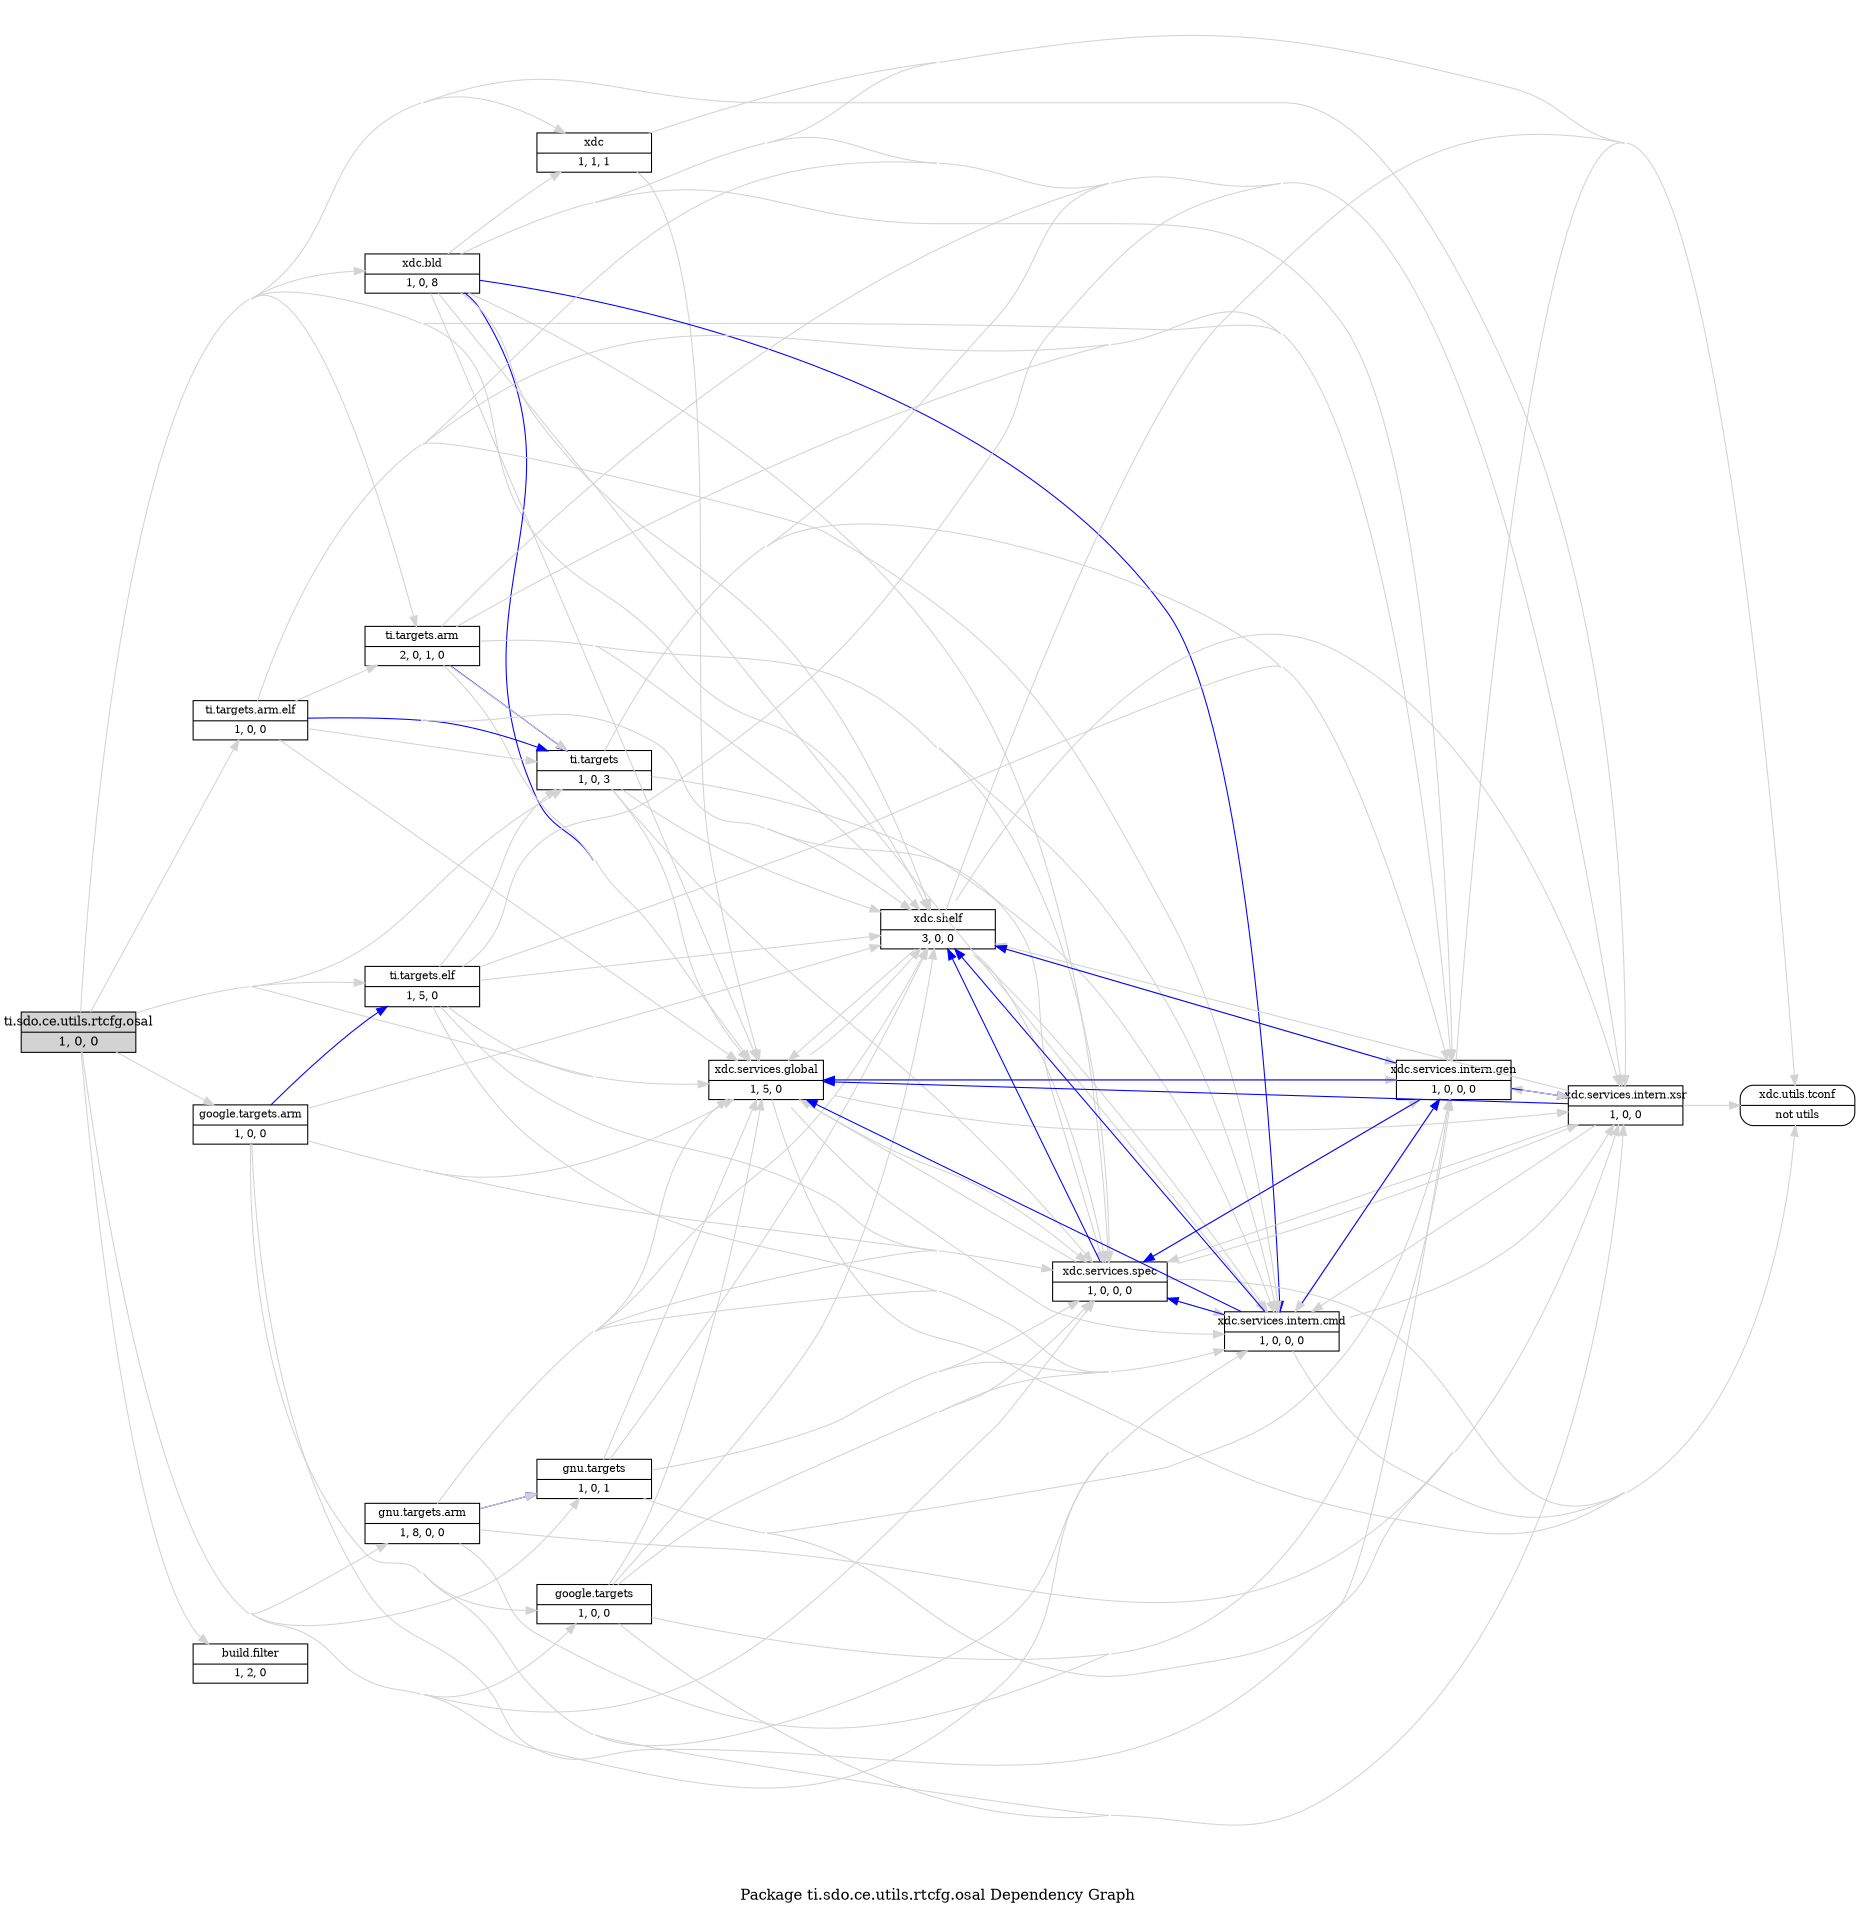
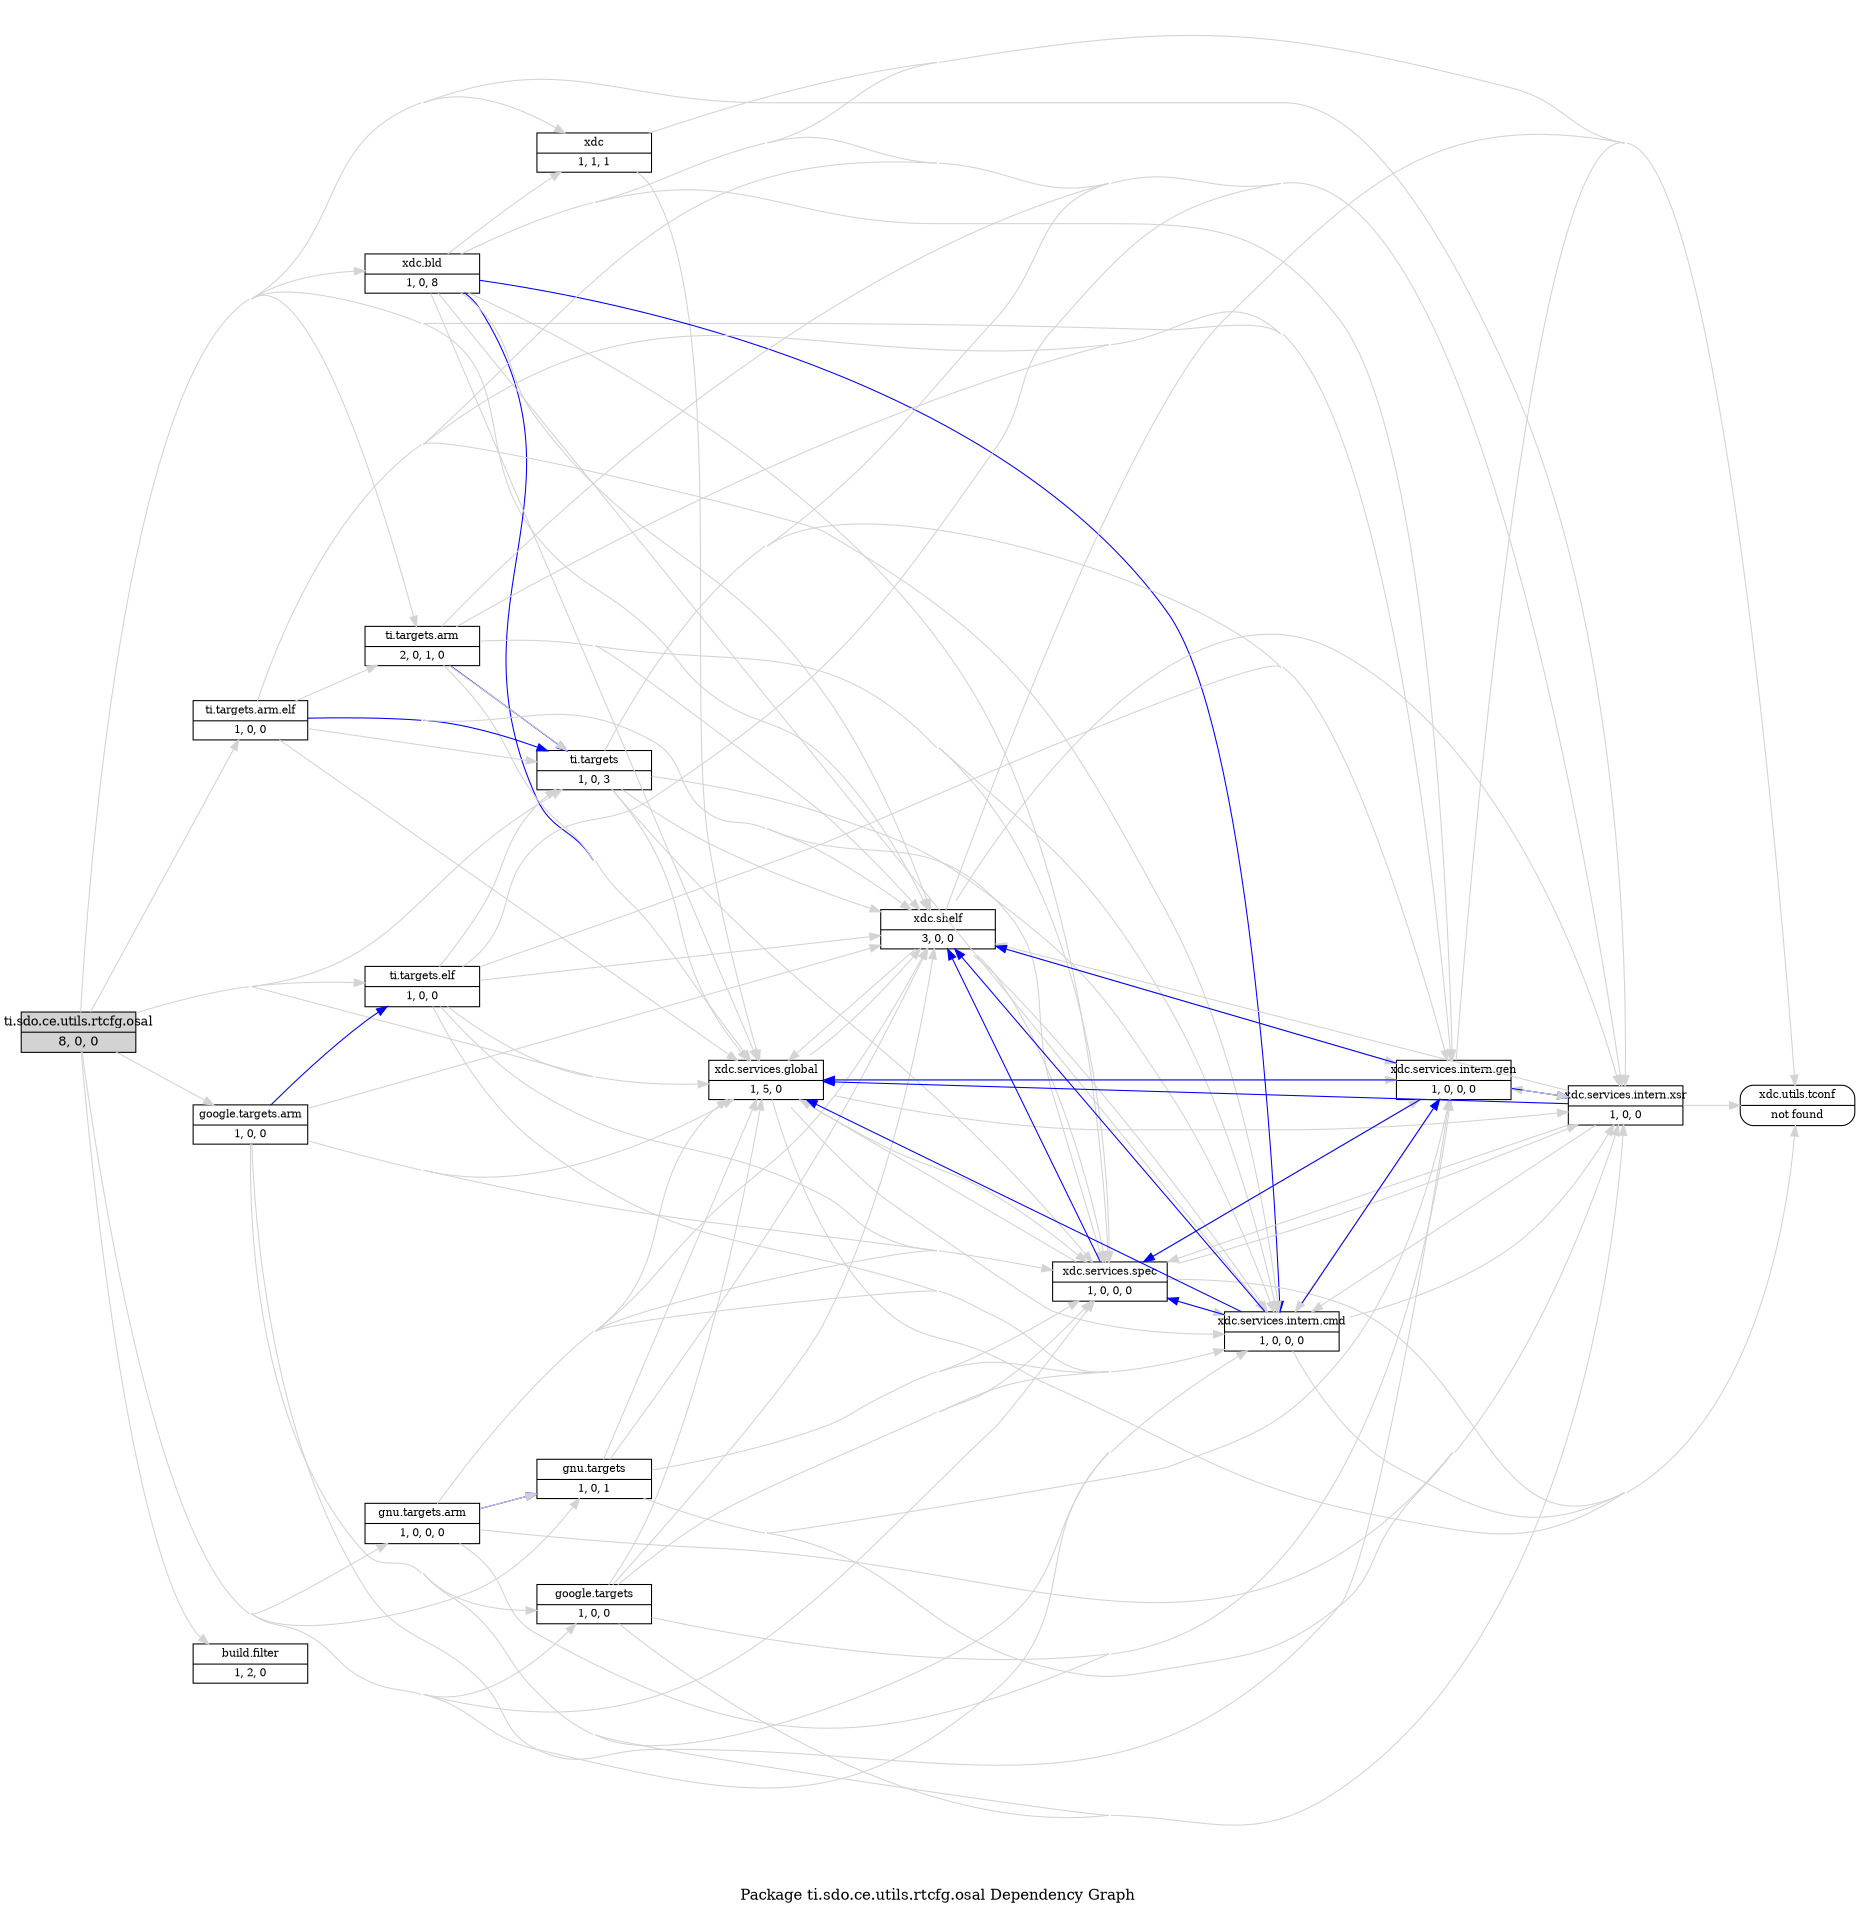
node "ti.targets.elf": text "1, 5, 0" -> "1, 0, 0"
node "ti.sdo.ce.utils.rtcfg.osal": text "1, 0, 0" -> "8, 0, 0"
node "xdc.utils.tconf": text "not utils" -> "not found"
node "gnu.targets.arm": text "1, 8, 0, 0" -> "1, 0, 0, 0"
